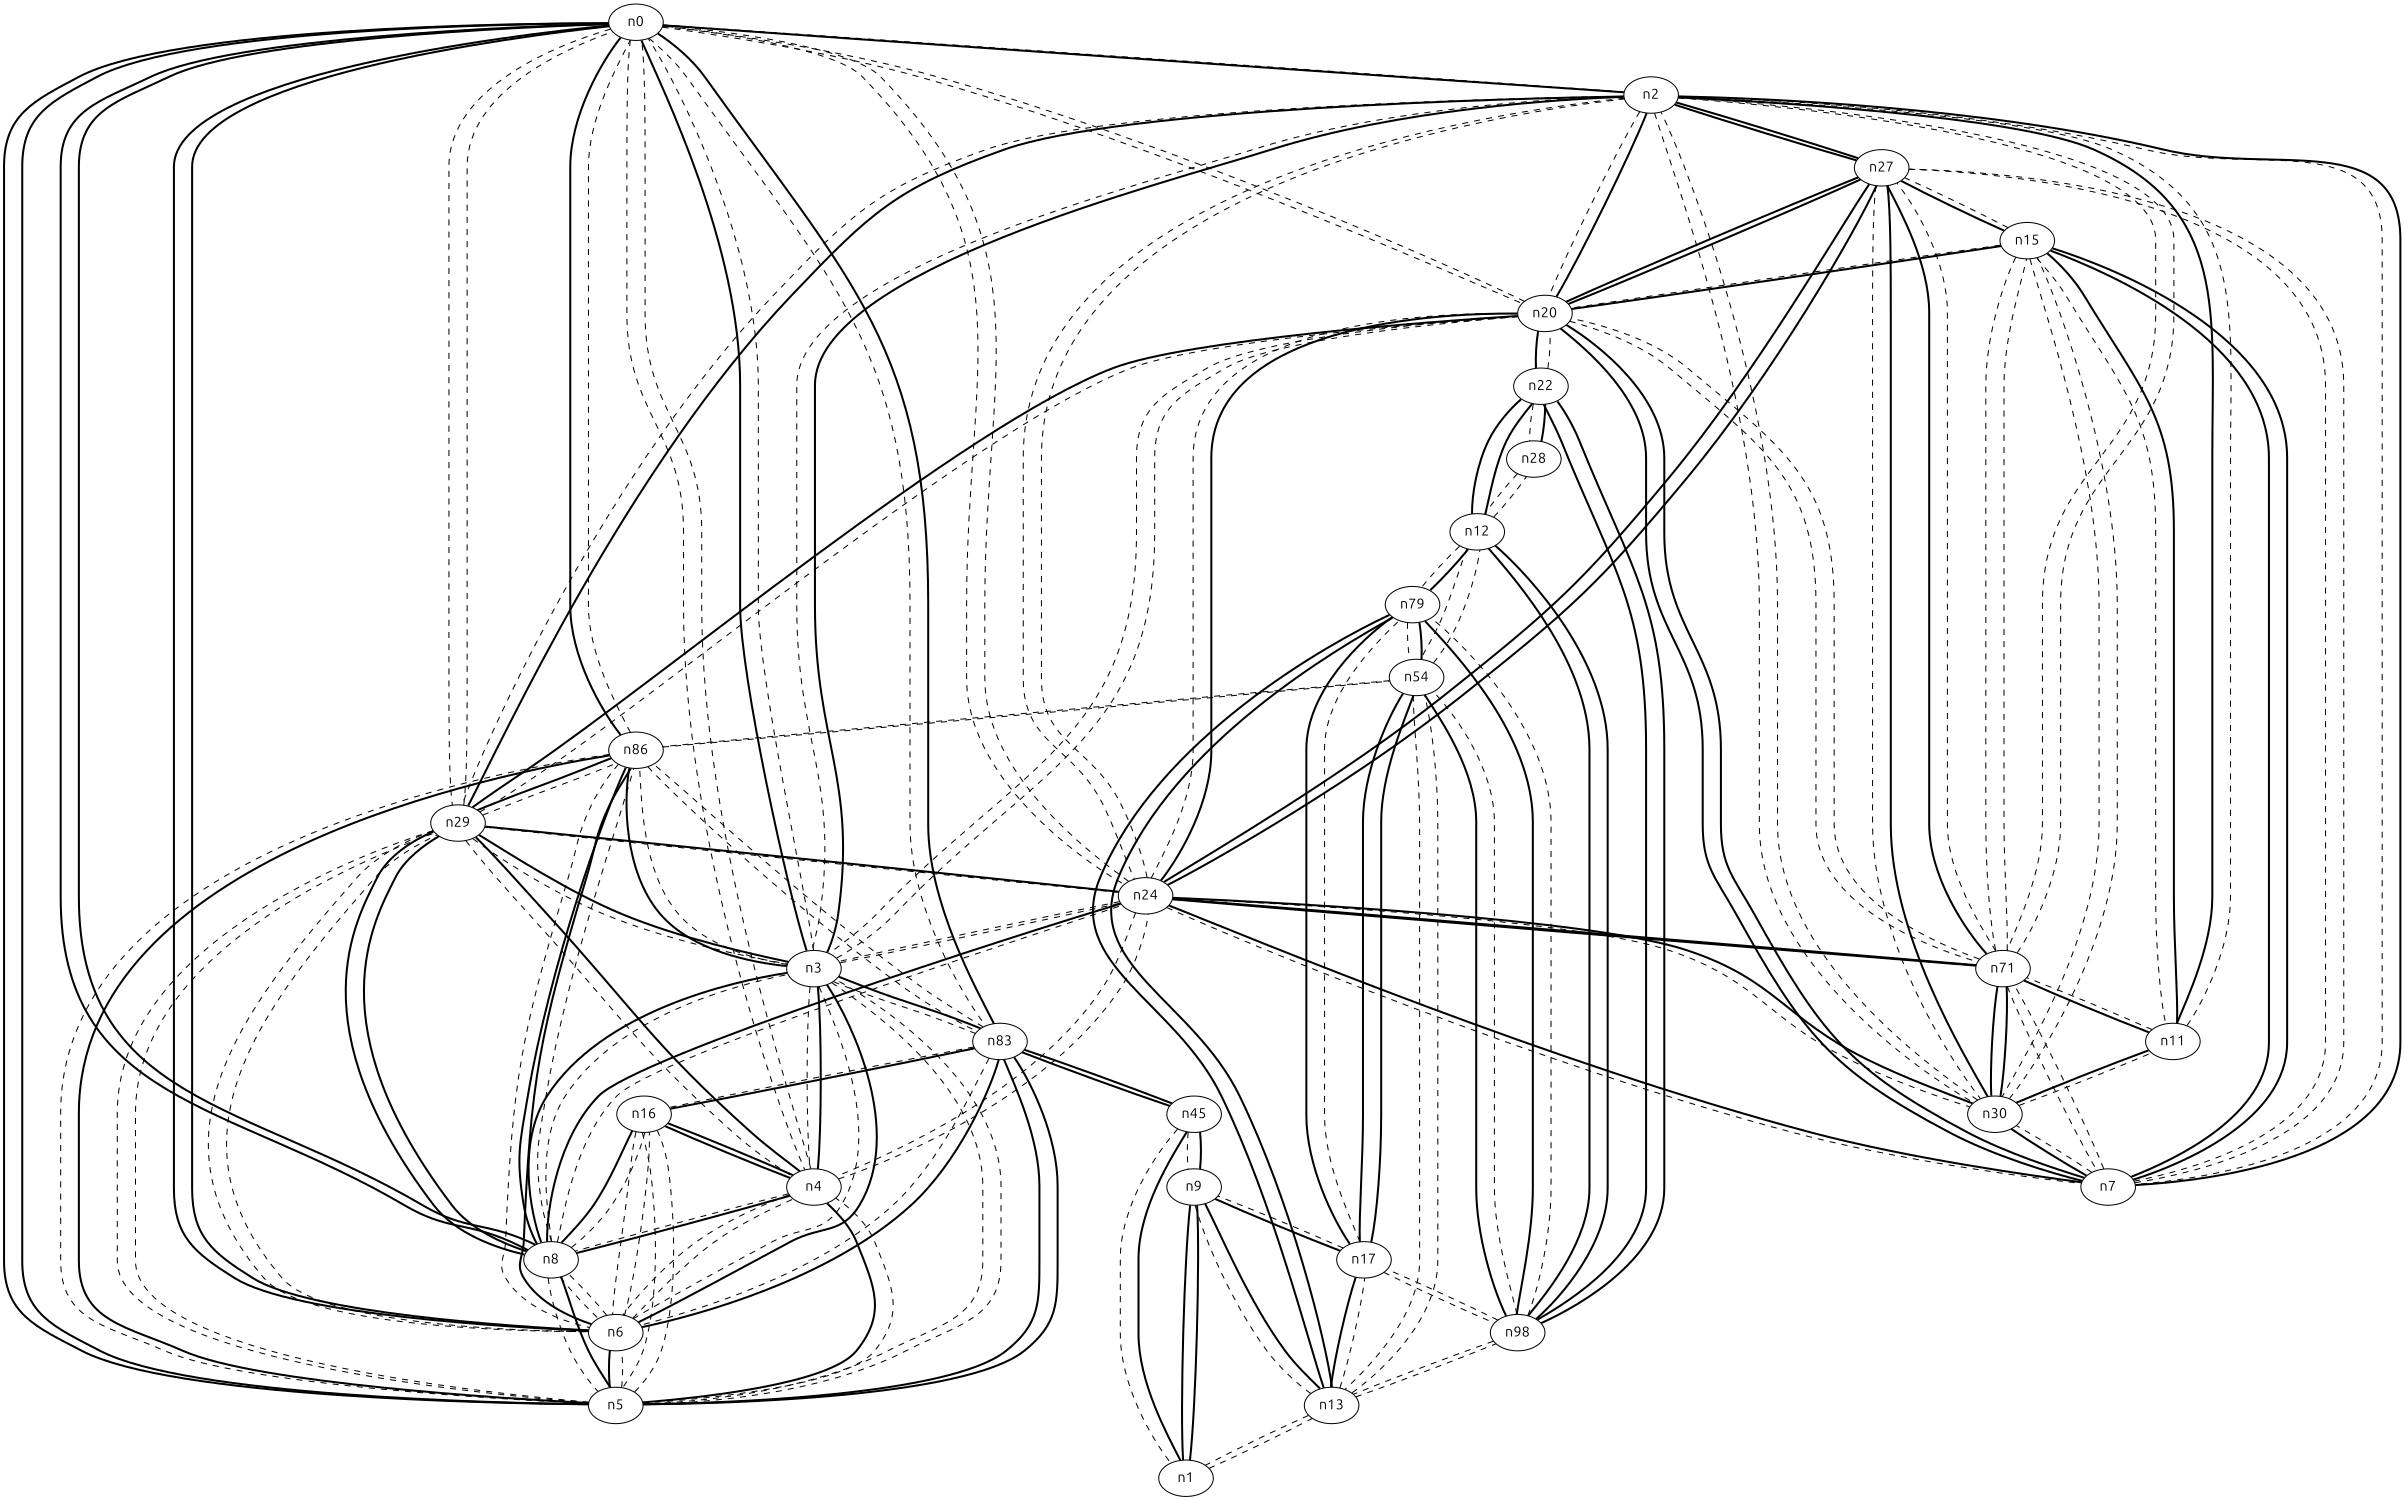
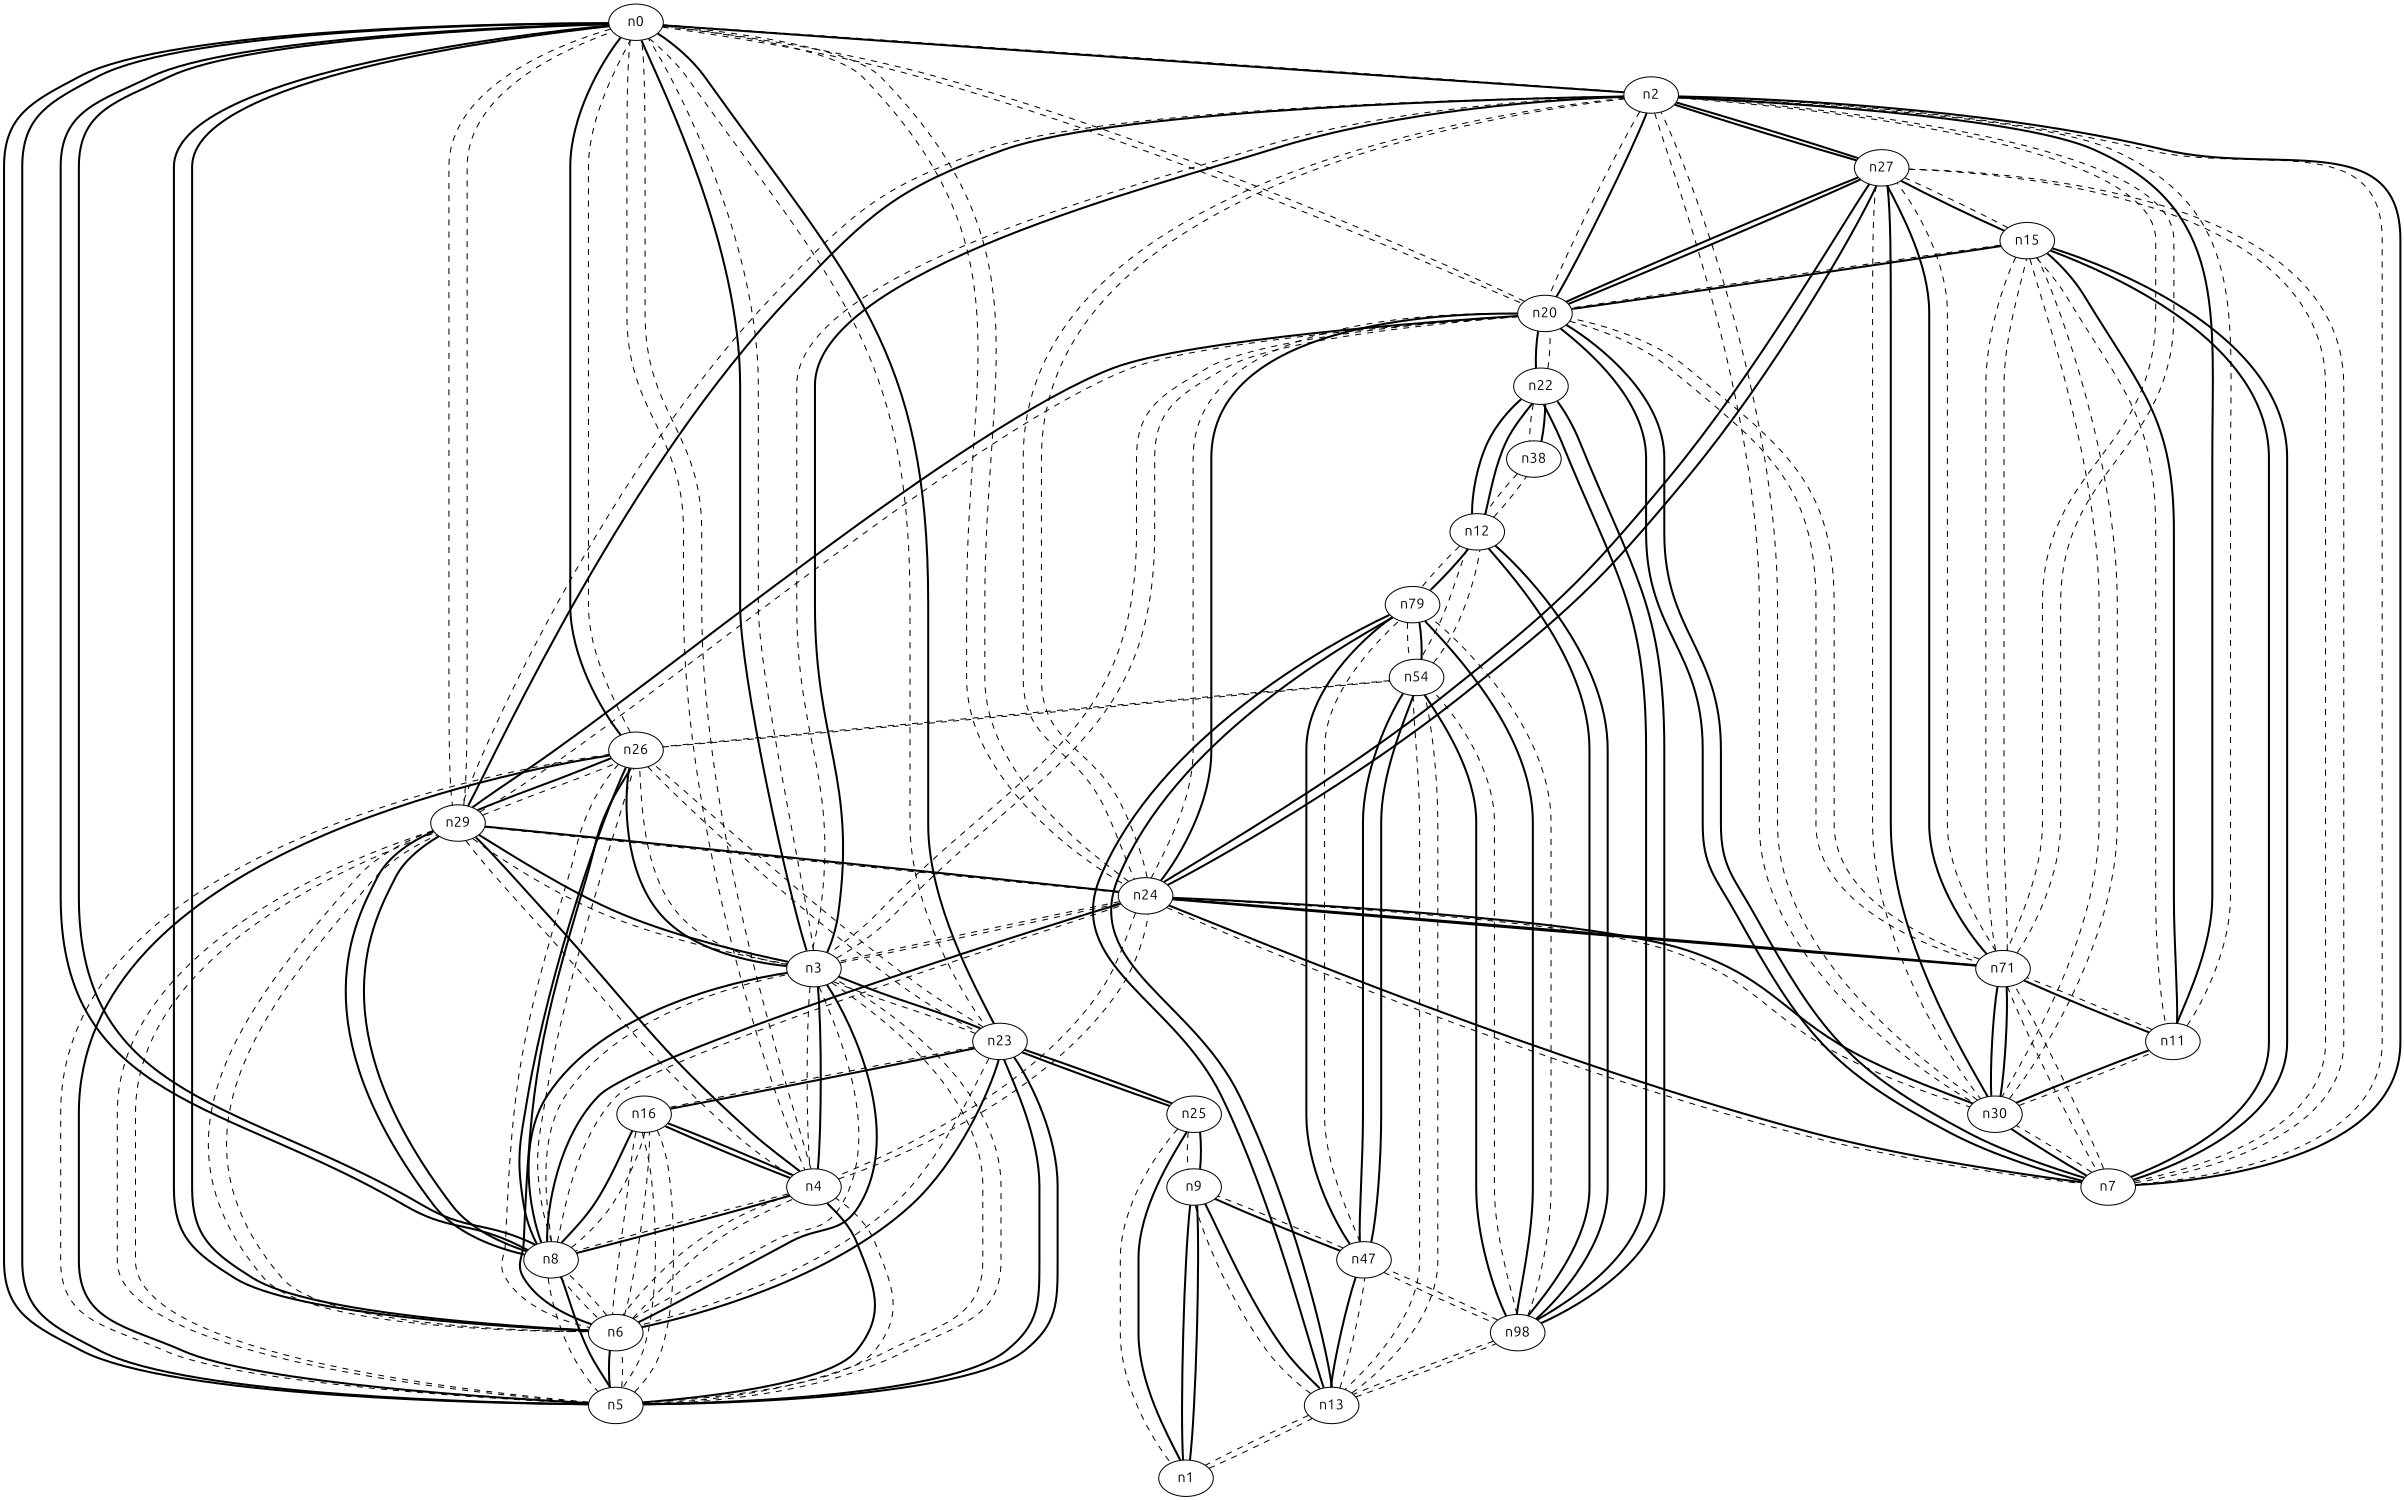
node "n28": label "n28" -> "n38"
node "n86": label "n86" -> "n26"
node "n83": label "n83" -> "n23"
node "n45": label "n45" -> "n25"
node "n17": label "n17" -> "n47"
